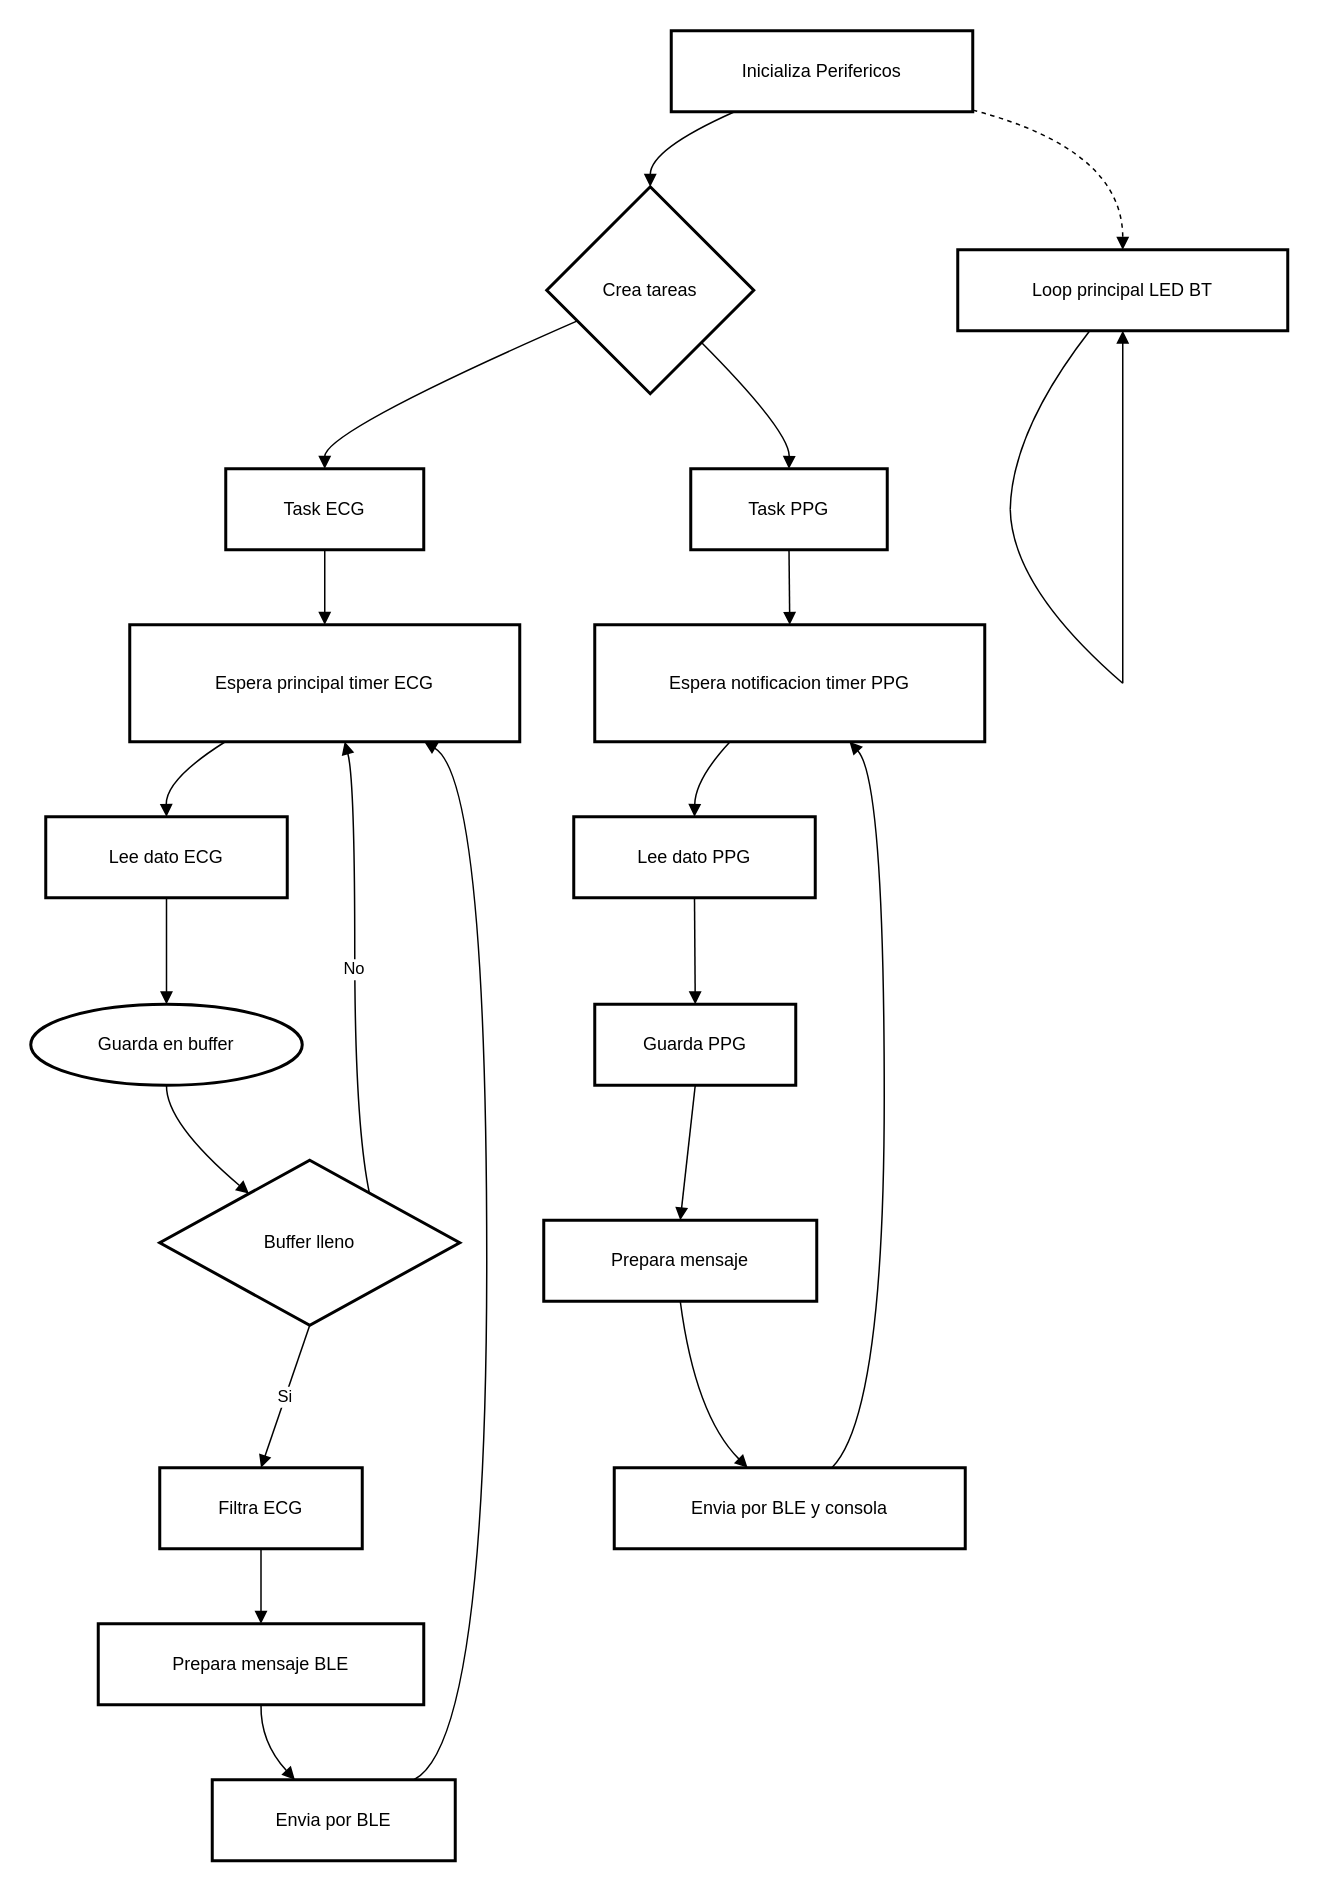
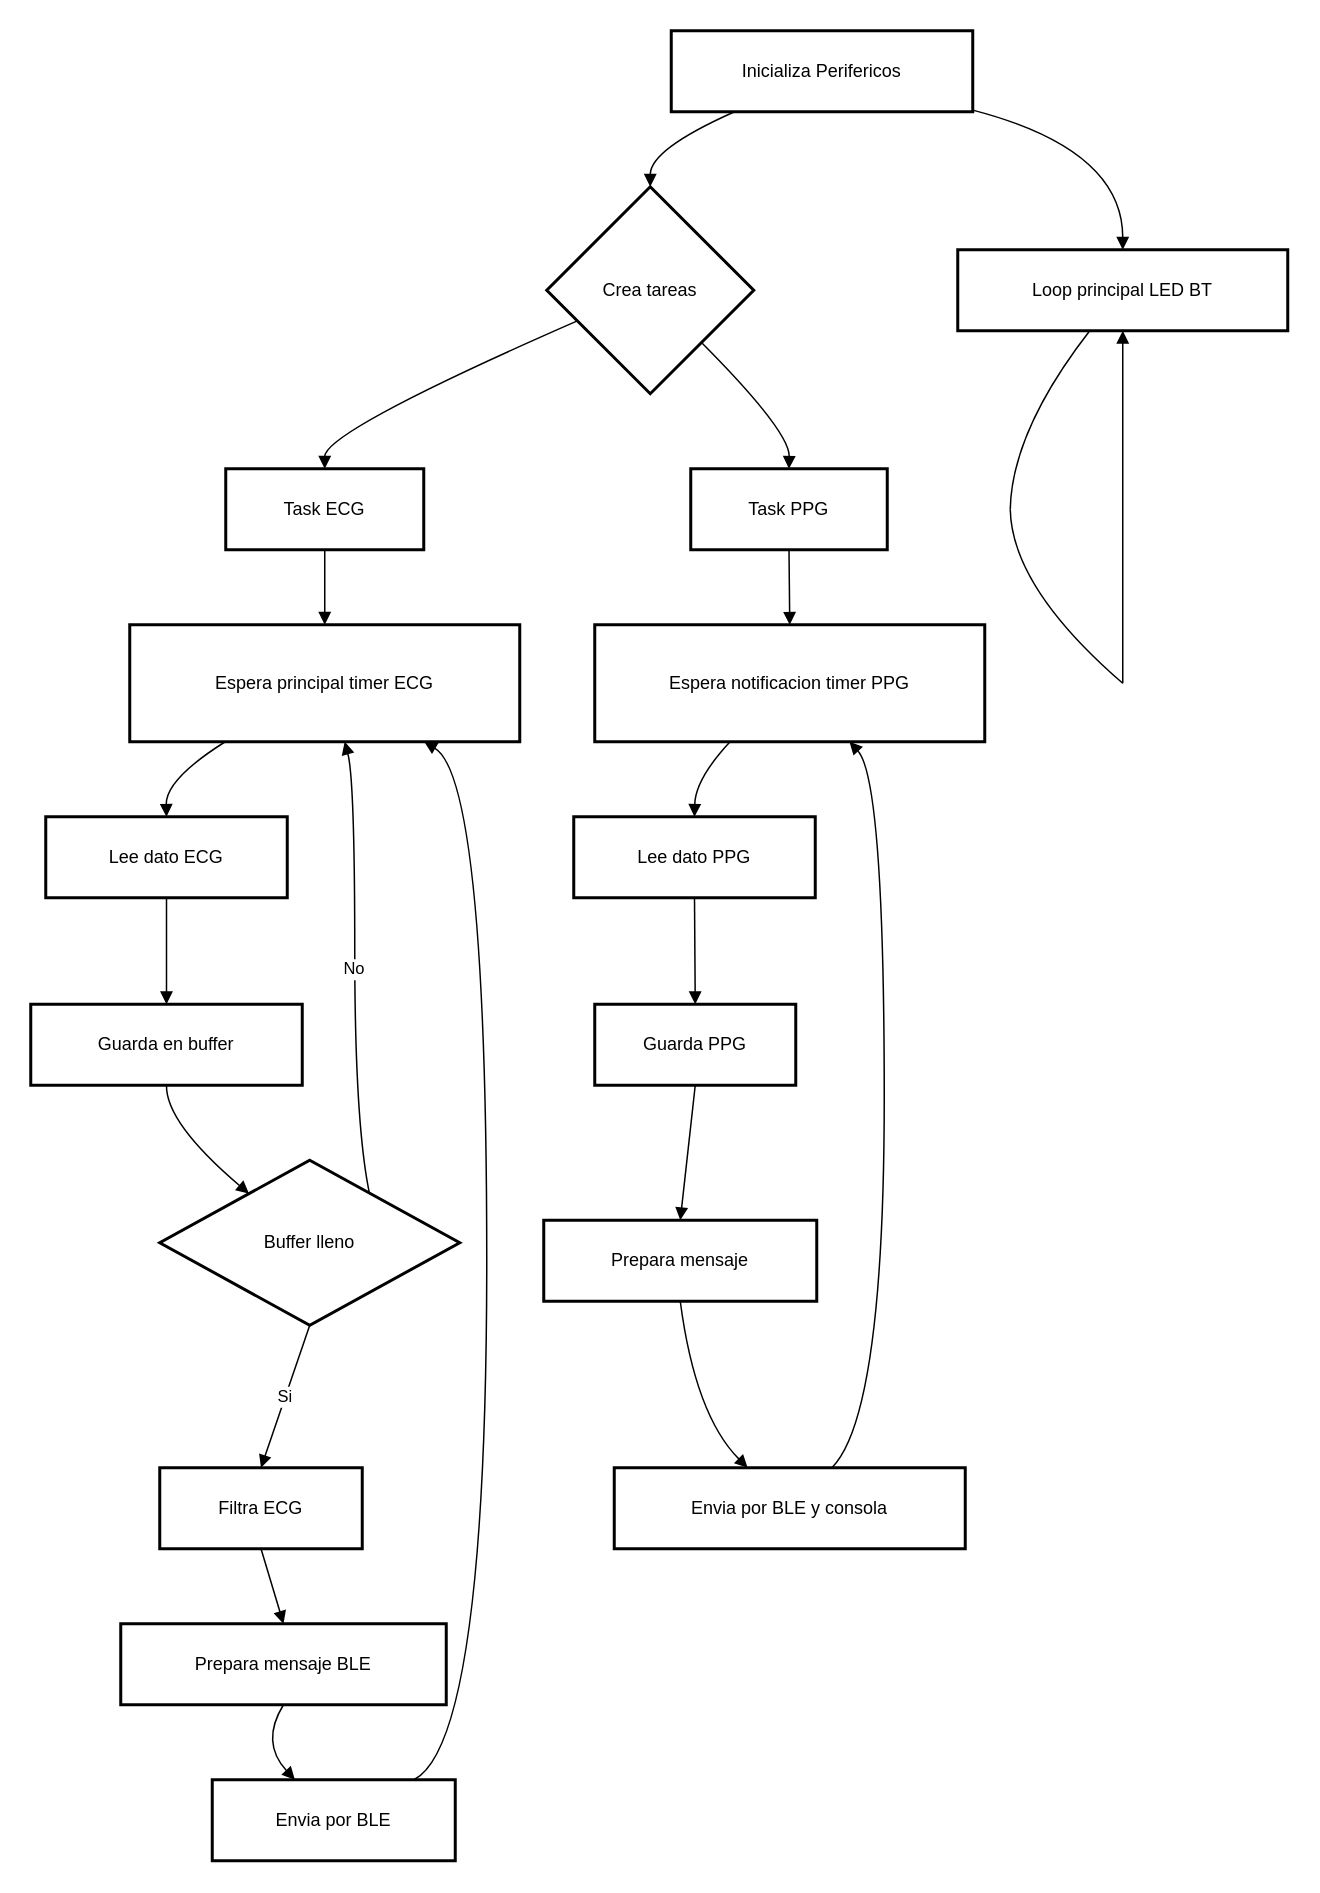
edge "Inicializa Perifericos" -> "Loop principal LED BT": style dashed -> solid
node "Guarda en buffer": shape ellipse -> rectangle
node "Prepara mensaje BLE": moved (261, 1664) -> (284, 1664)
